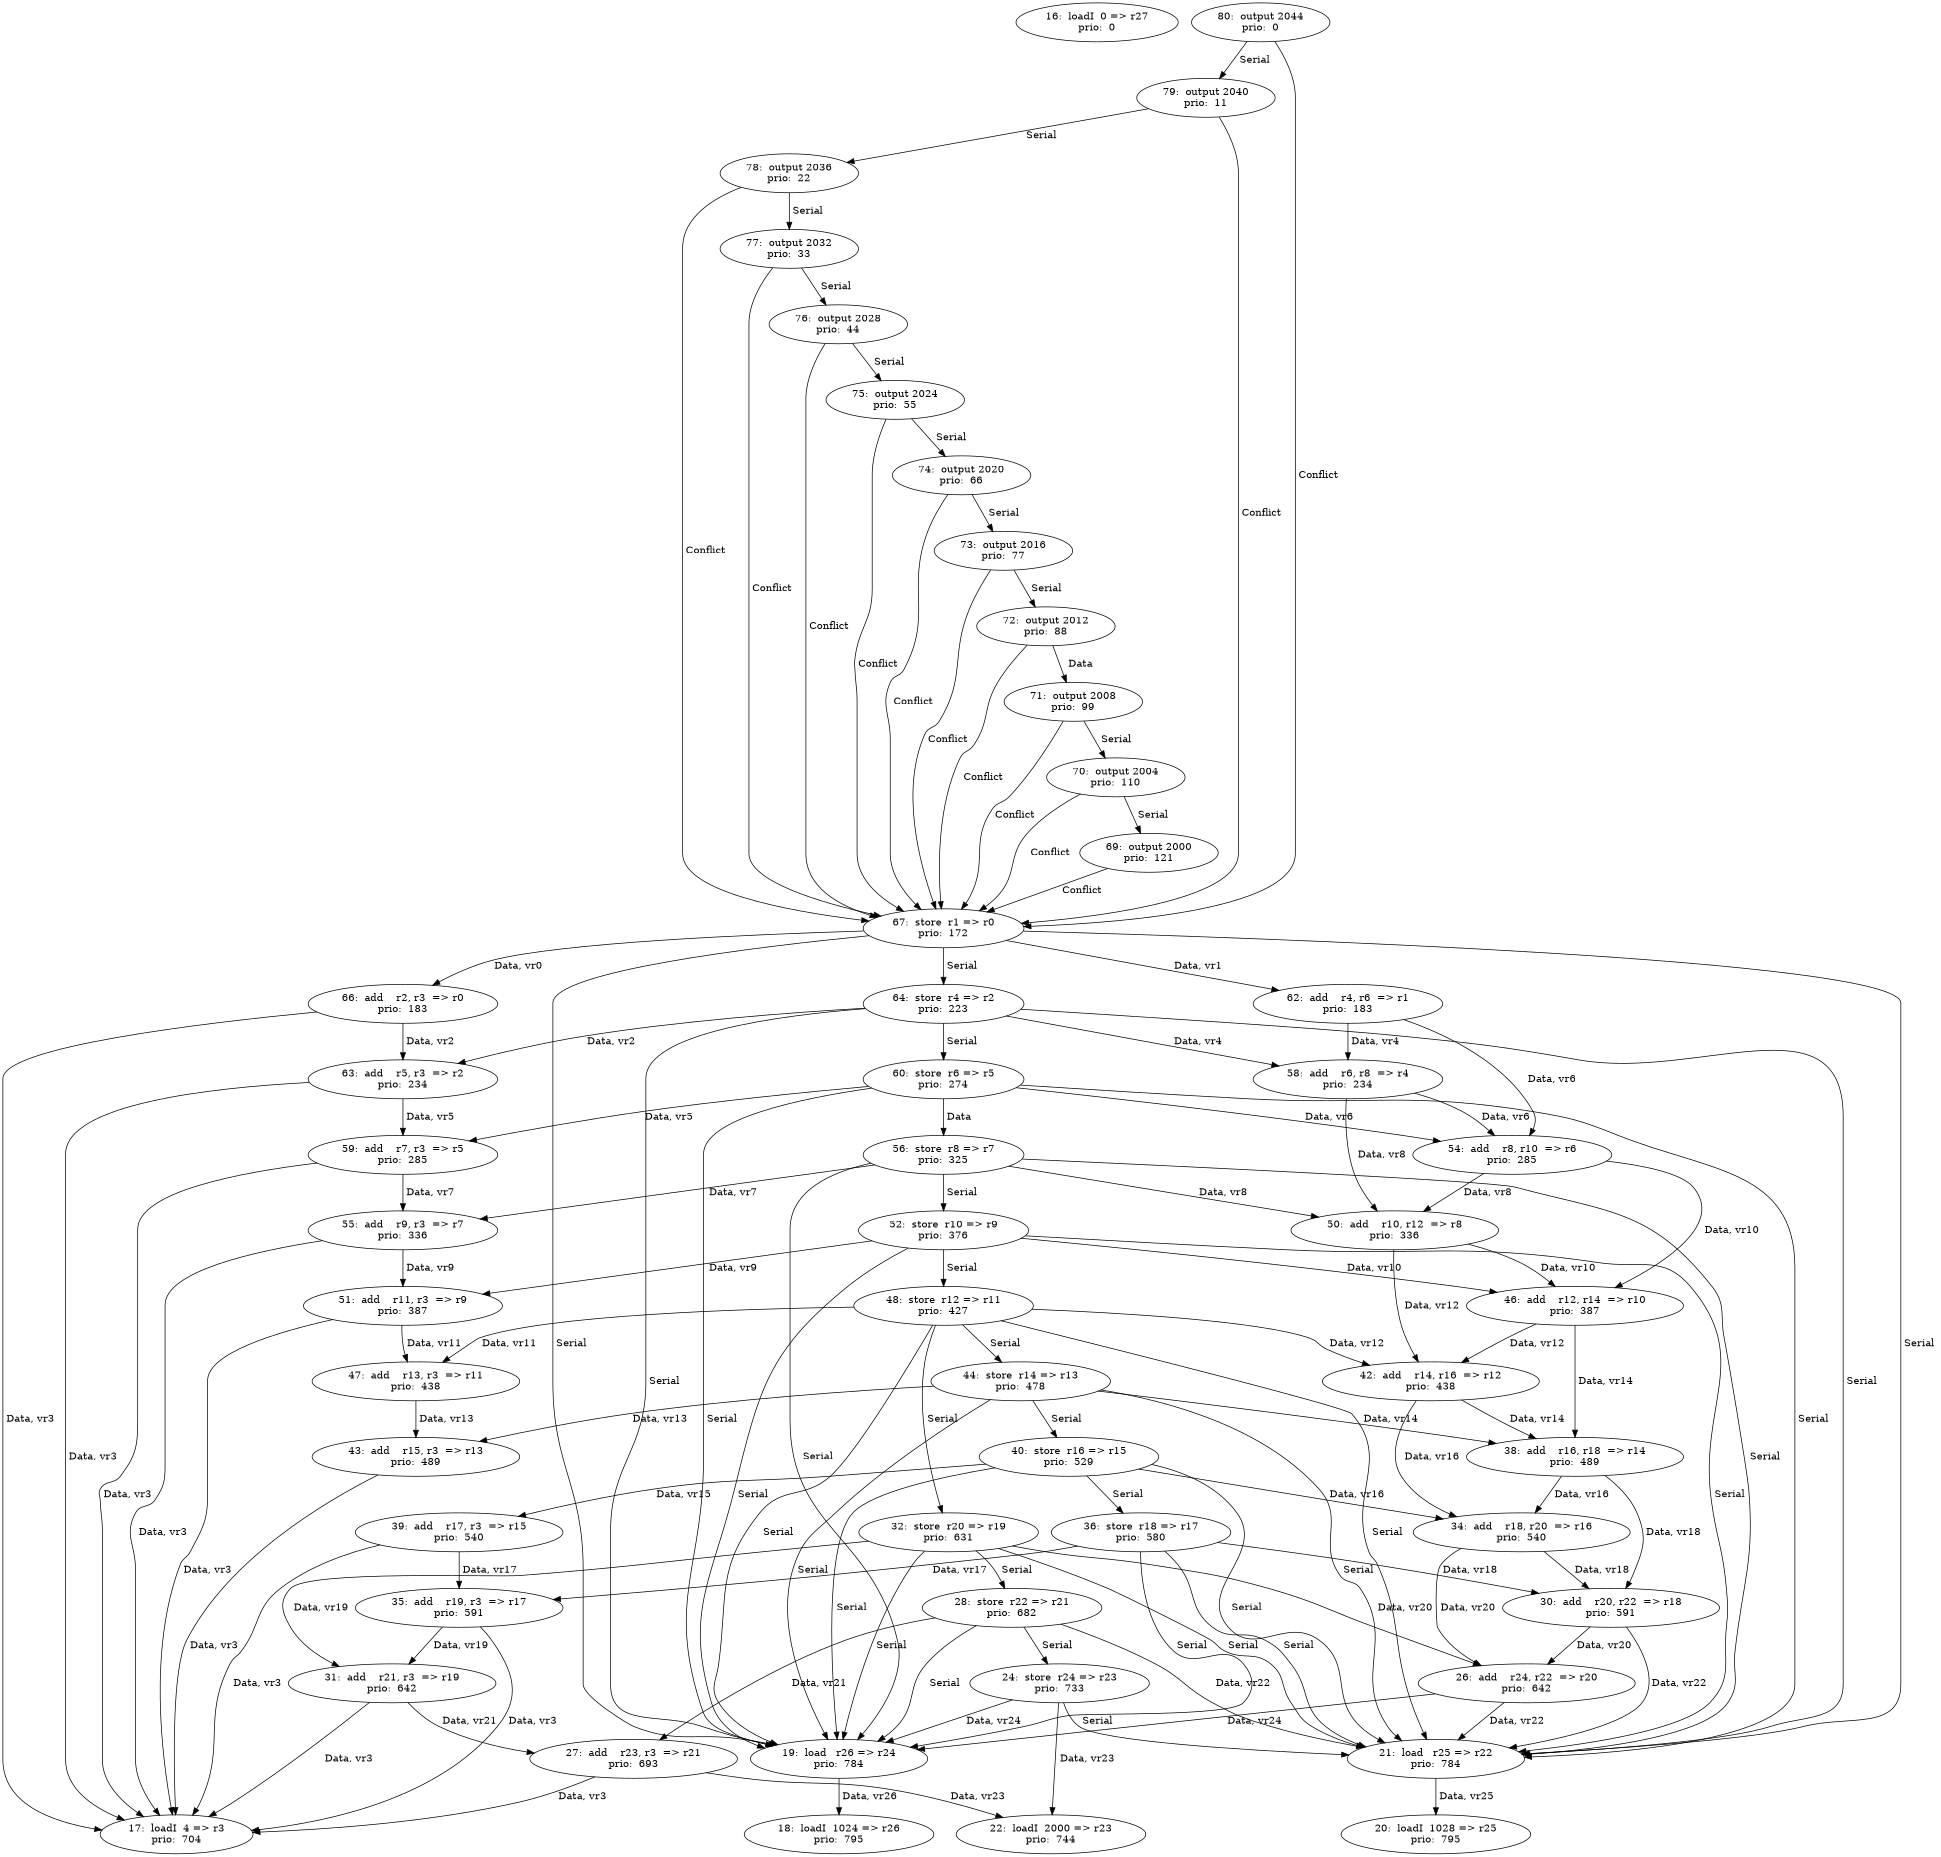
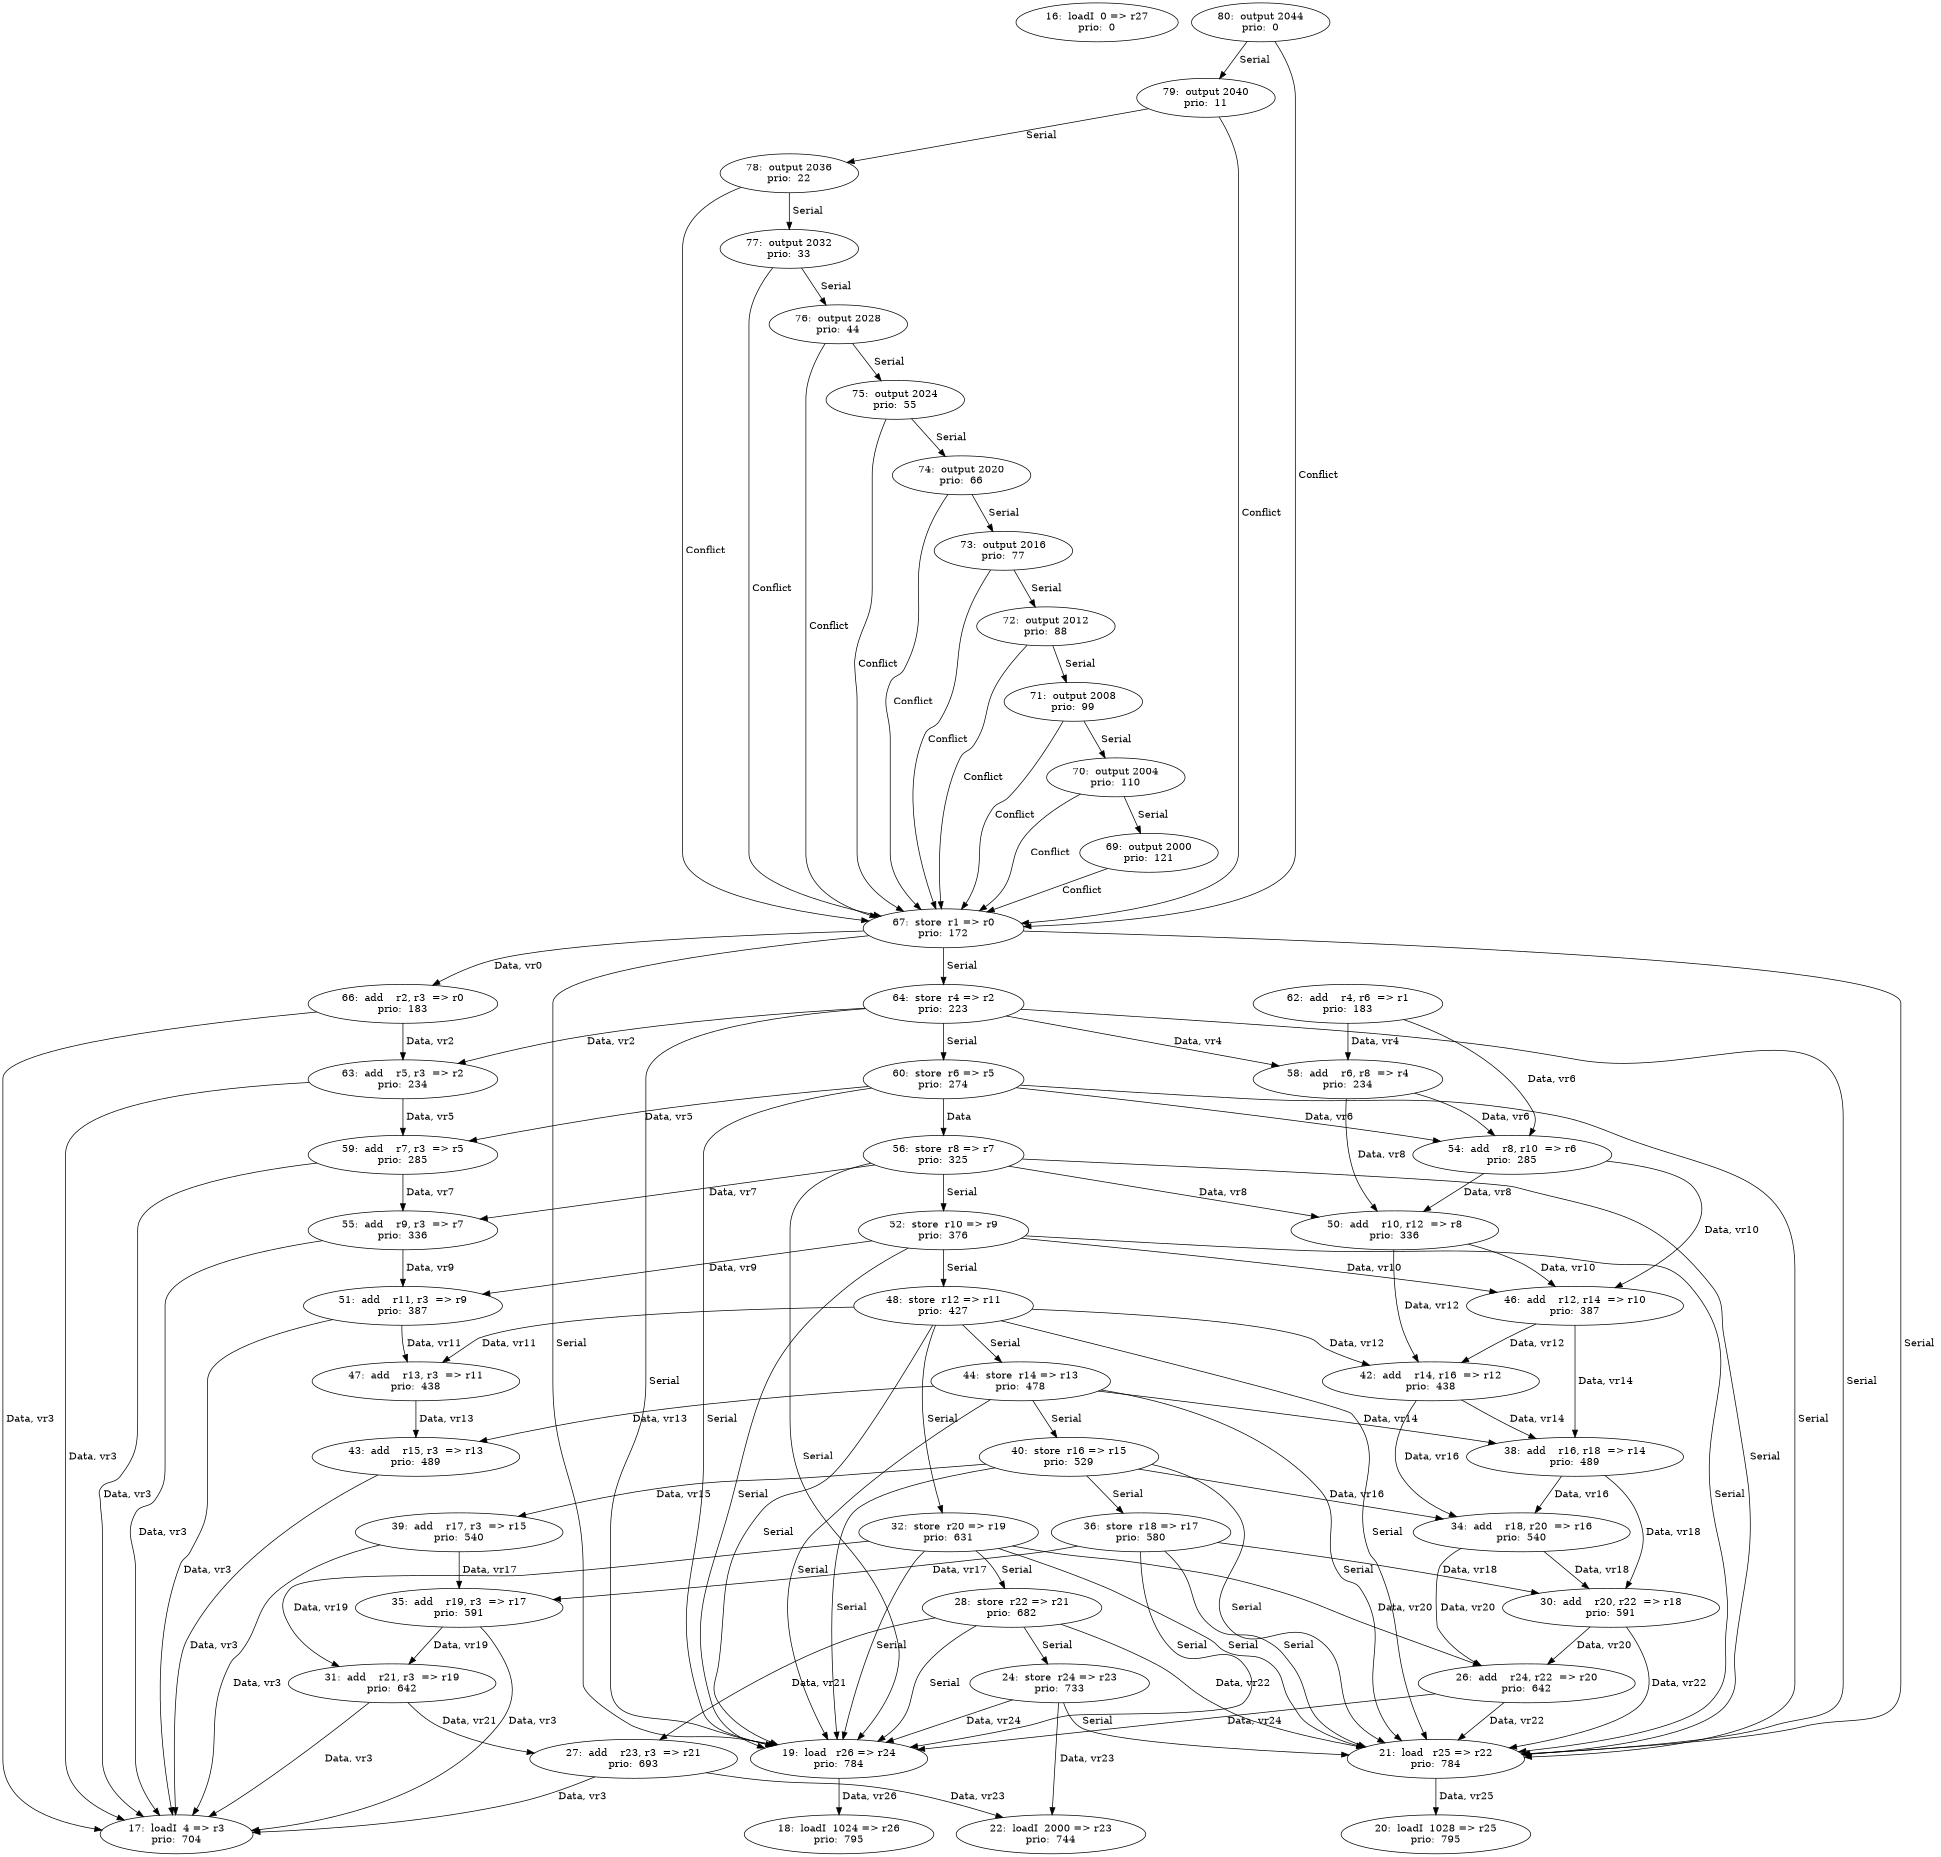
edge "72:  output 2012 prio:  88" -> "71:  output 2008 prio:  99": label " Data " -> " Serial "
edge "67:  store  r1 => r0 prio:  172" -> "62:  add    r4, r6  => r1 prio:  183": removed, label "Data, vr1"
